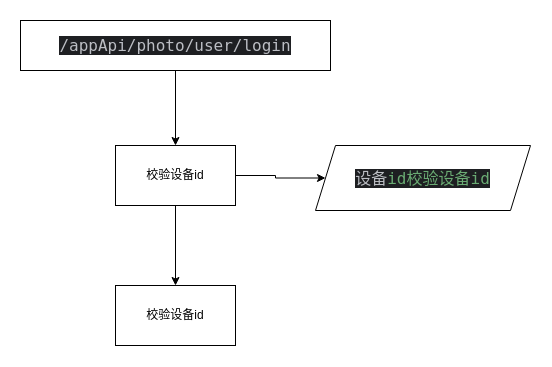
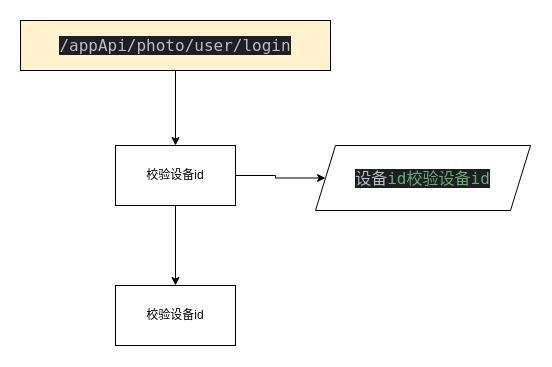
node "/appApi/photo/user/login": fillcolor #ffffff -> #fff2cc
